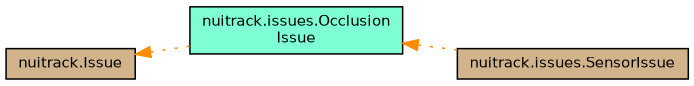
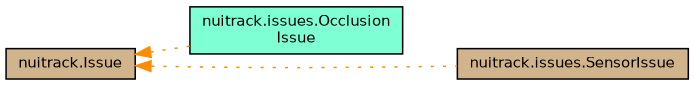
edge "nuitrack.issues.SensorIssue" -> "nuitrack.issues.Occlusion Issue": now "nuitrack.issues.SensorIssue" -> "nuitrack.Issue"
